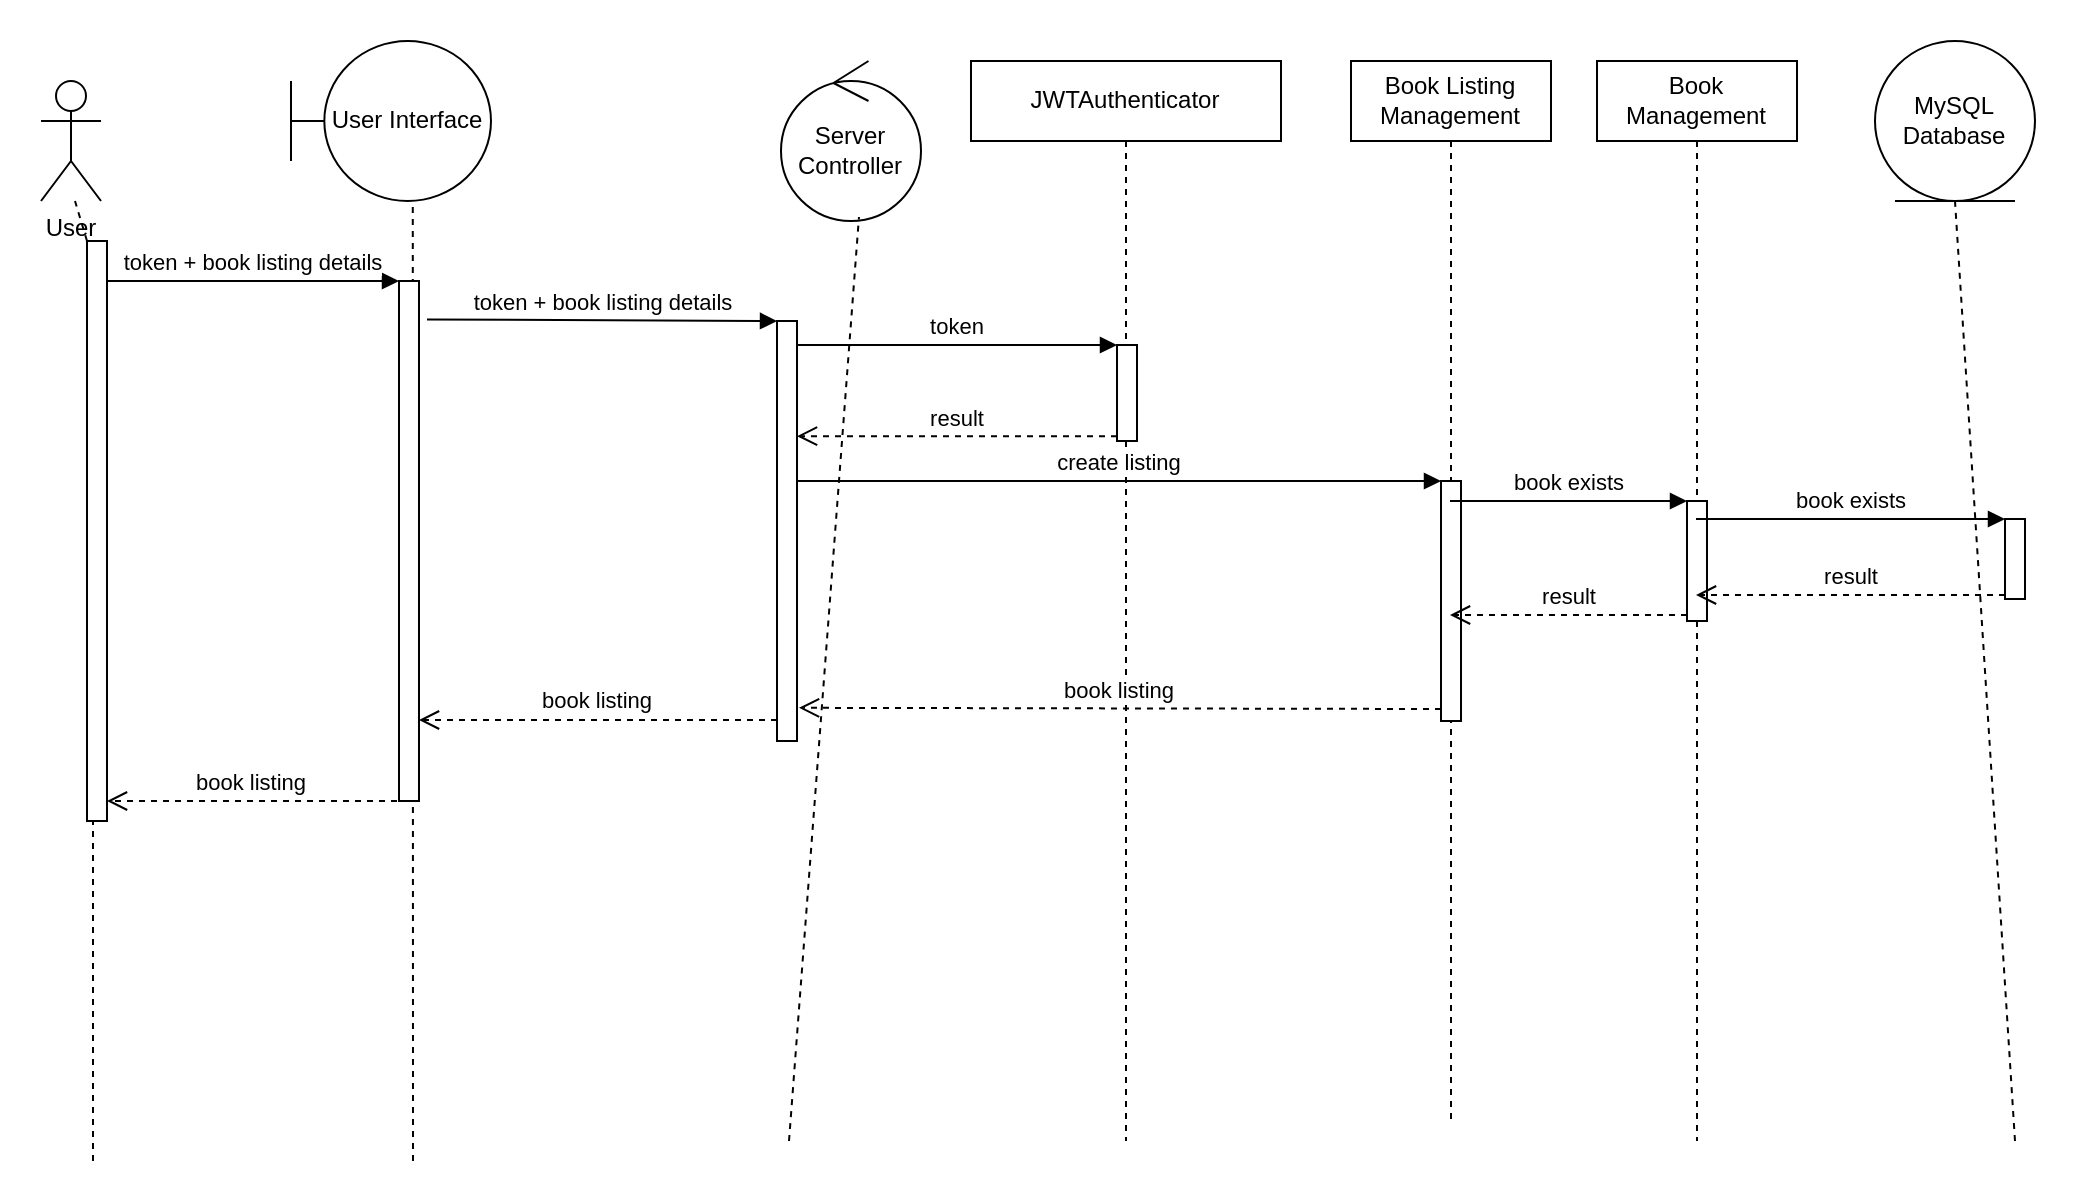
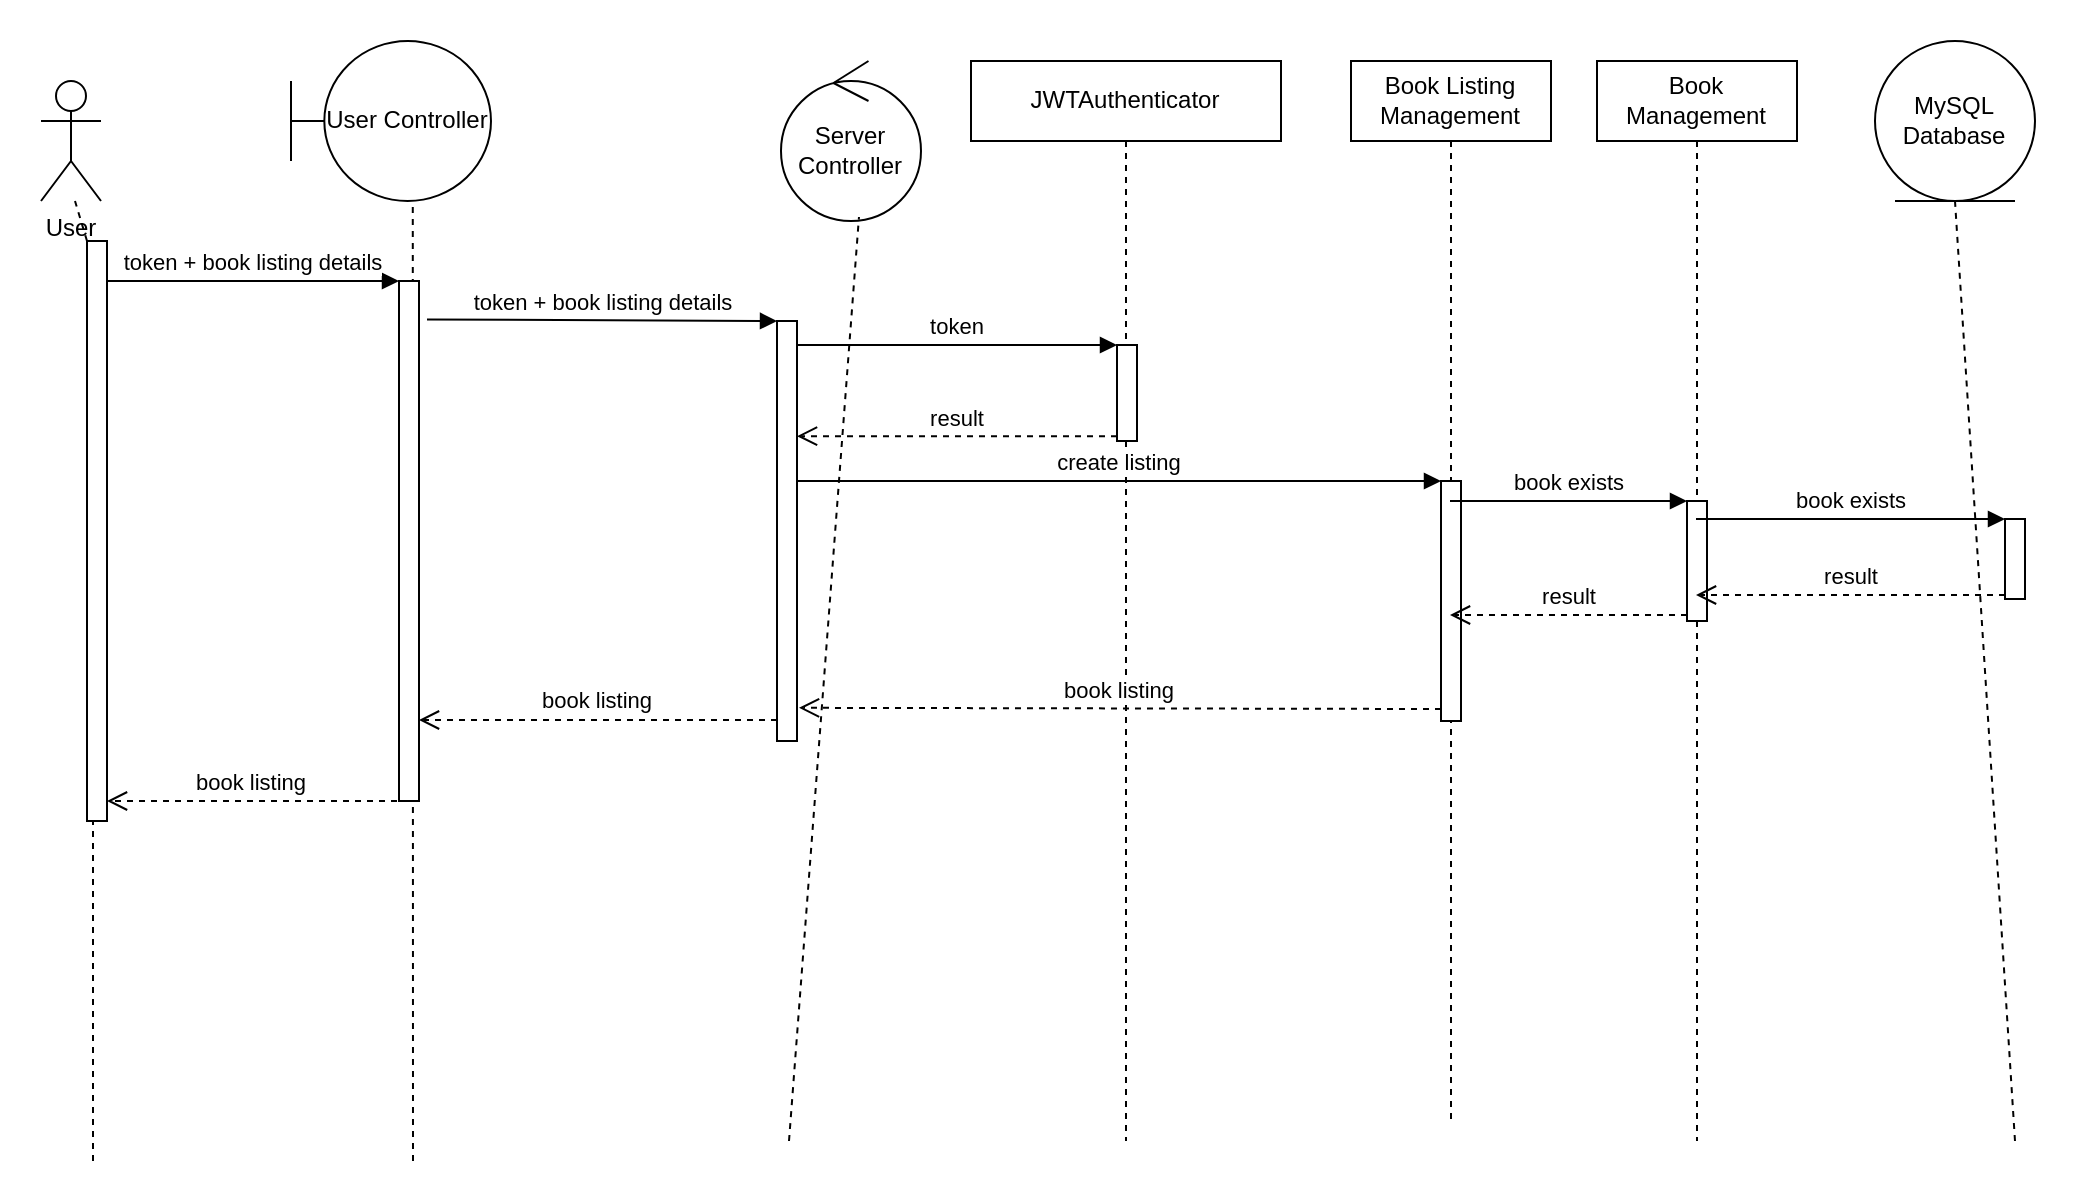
node "User Interface": label "User Interface" -> "User Controller"
